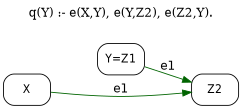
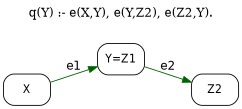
edge "Y=Z1" -> "Z2": label "e1" -> "e2"
edge "X" -> "Z2": now "X" -> "Y=Z1"
